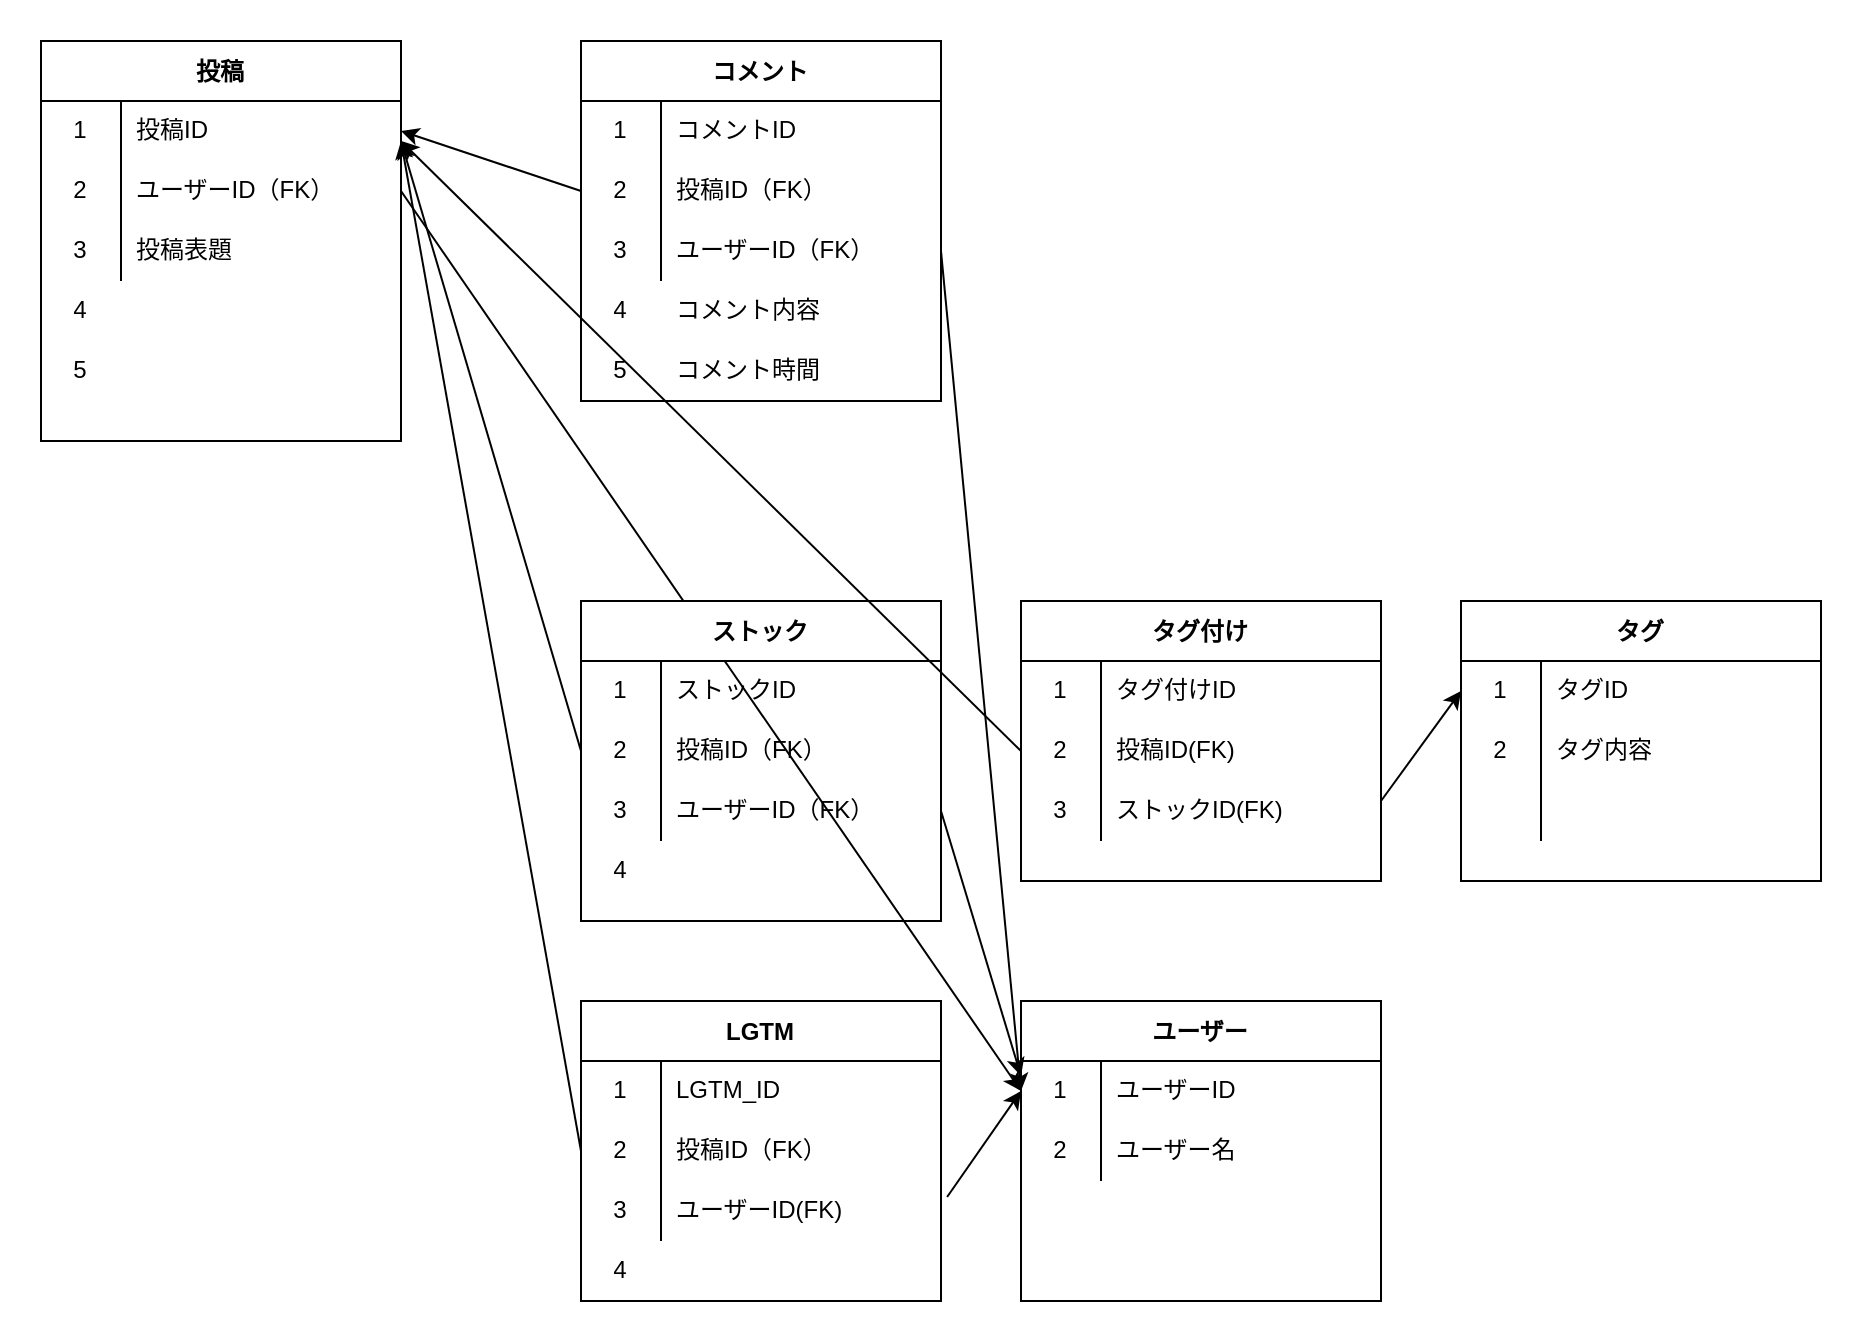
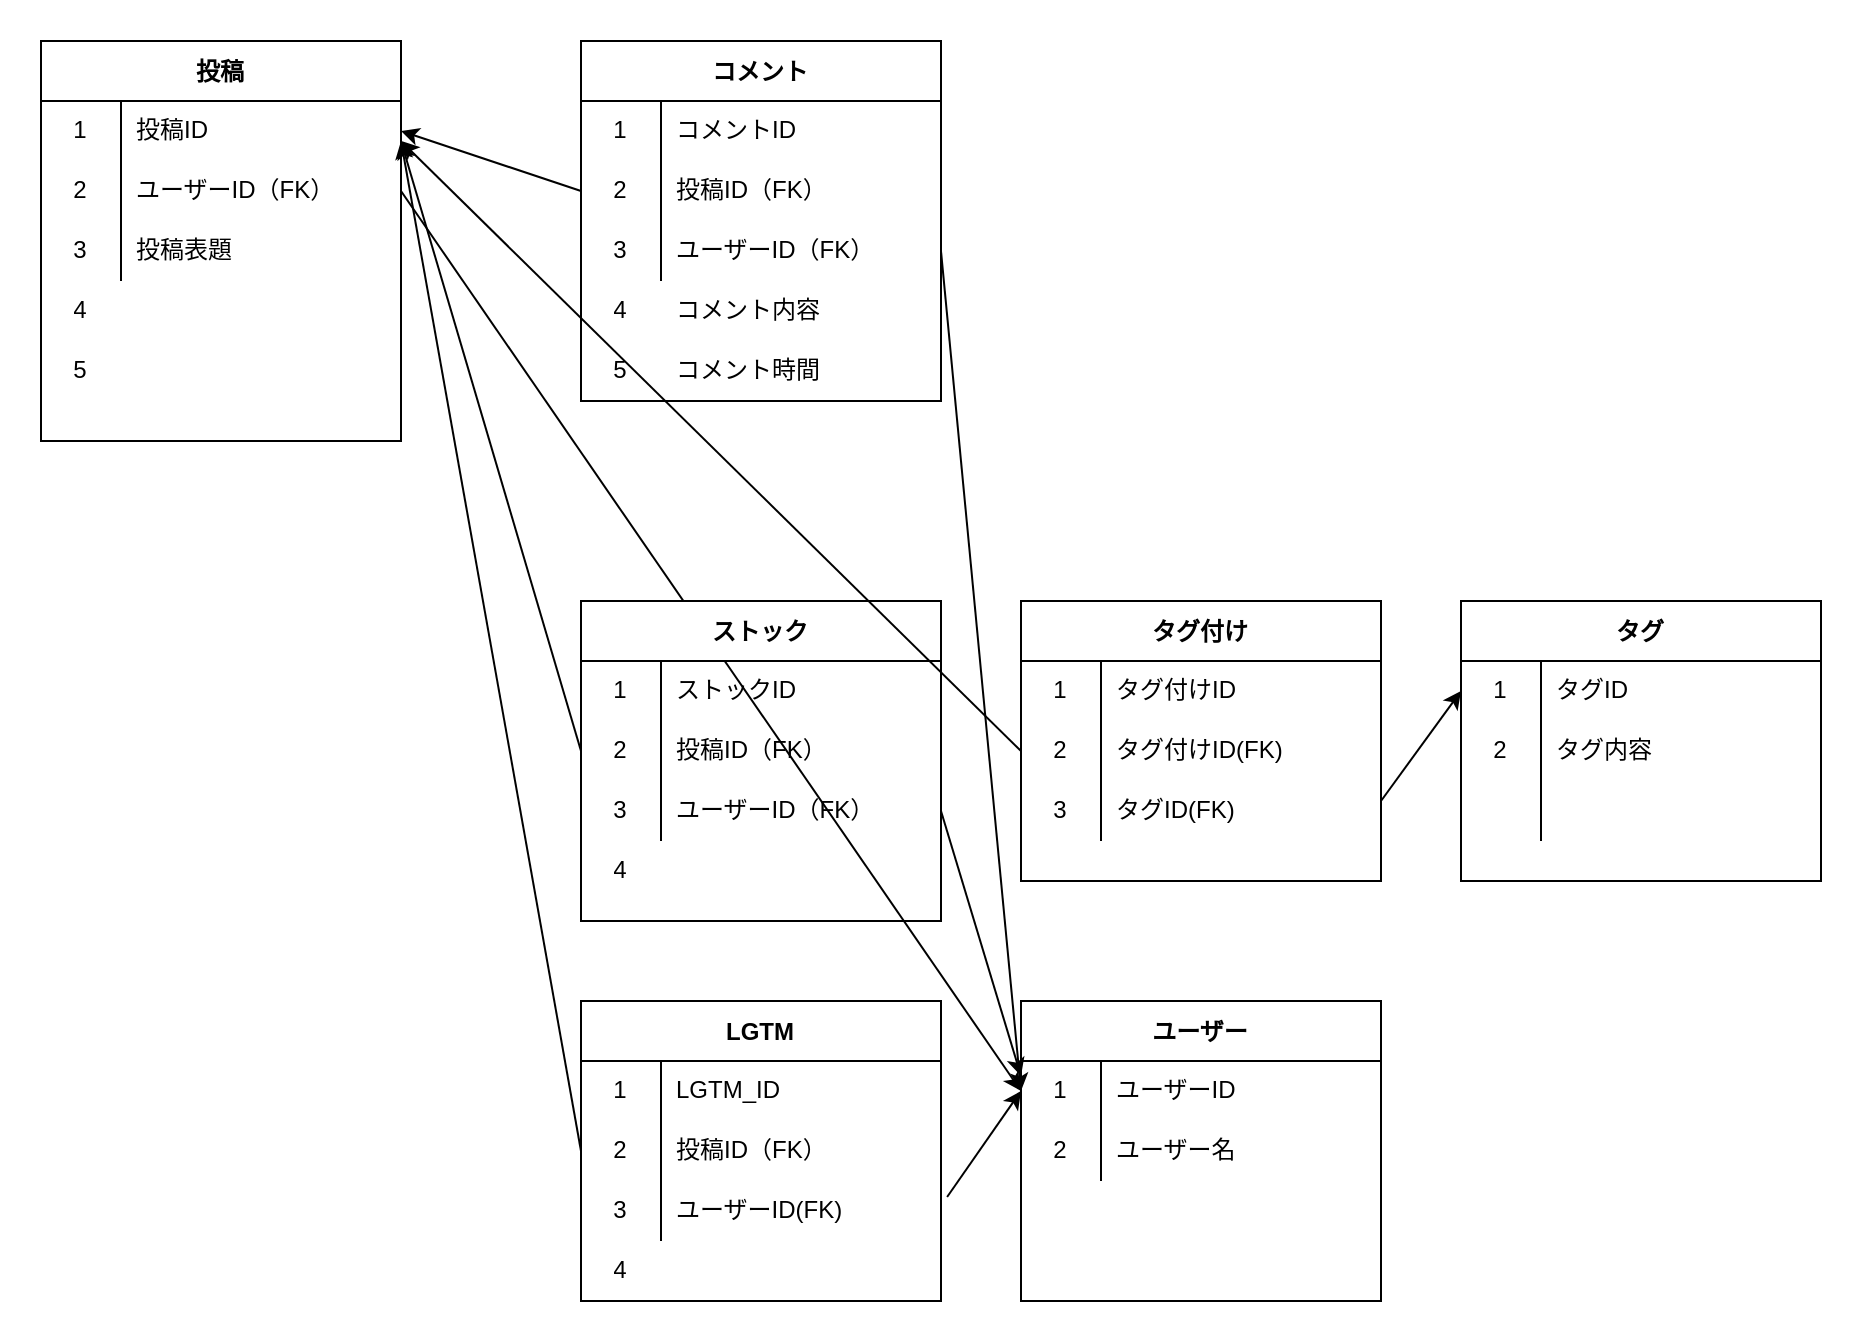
node "投稿ID(FK)": label "投稿ID(FK)" -> "タグ付けID(FK)"
node "ストックID(FK)": label "ストックID(FK)" -> "タグID(FK)"
